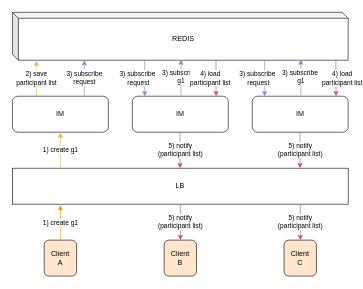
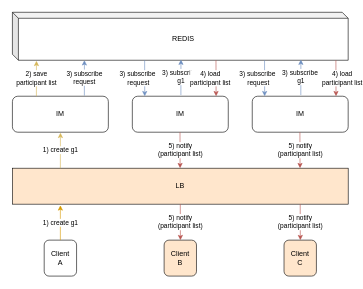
node "LB": fillcolor #ffffff -> #ffe6cc
node "Client A": fillcolor #ffe6cc -> #ffffff
